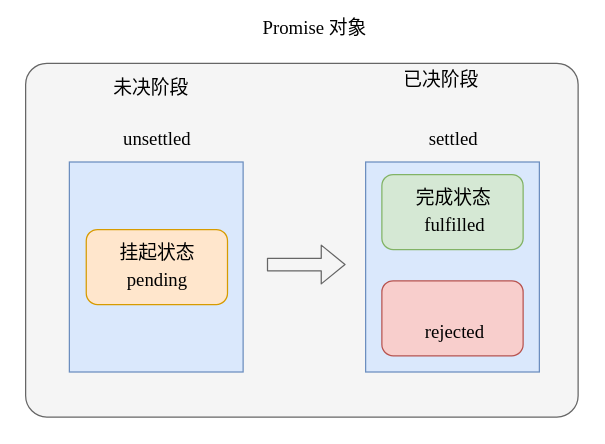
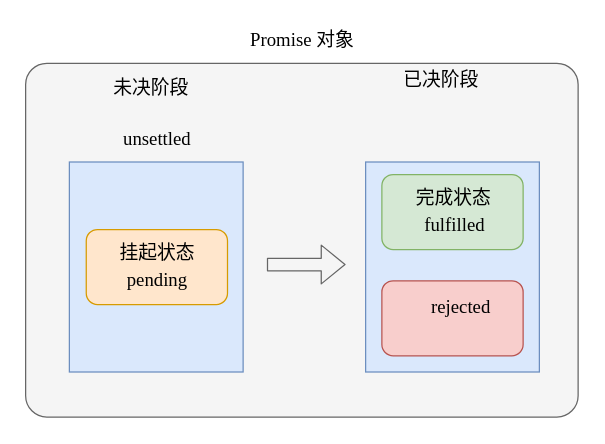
node "Promise 对象": moved (314, 27) -> (302, 39)
node "settled": removed
node "rejected": moved (454, 331) -> (461, 306)
